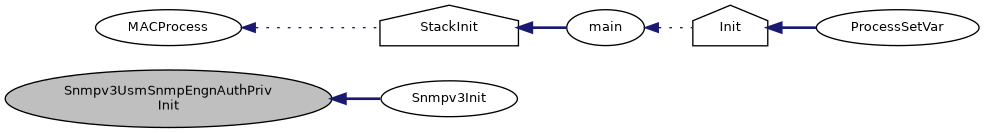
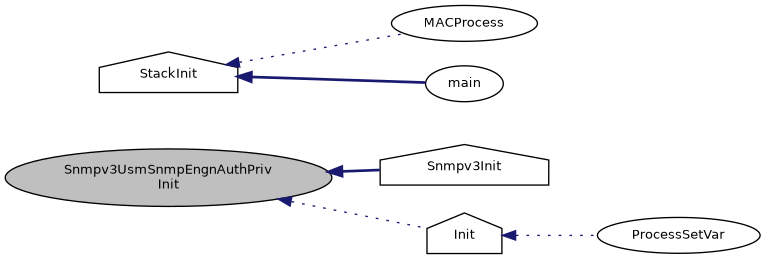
edge "StackInit" -> "MACProcess": reversed
edge "Init" -> "main": now "Init" -> "Snmpv3UsmSnmpEngnAuthPriv Init"
edge "ProcessSetVar" -> "Init": style bold -> dotted
node "Snmpv3Init": shape ellipse -> house
